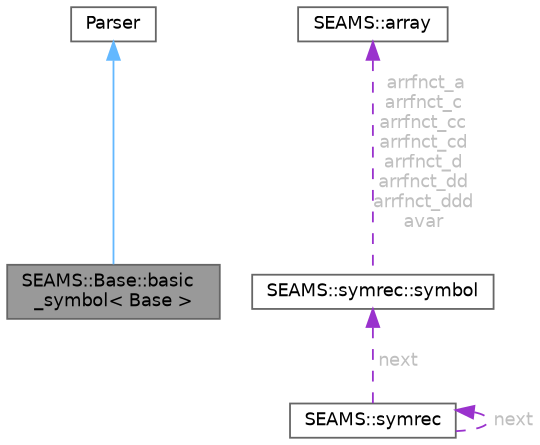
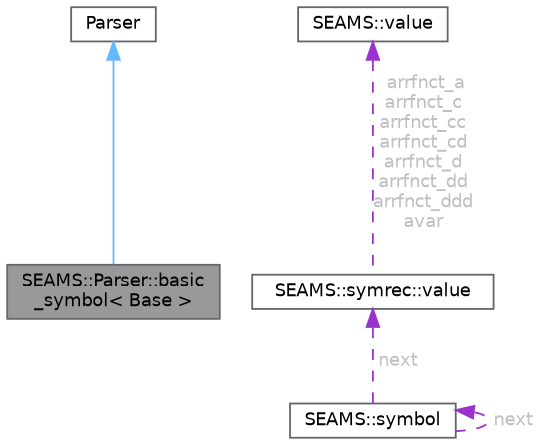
node "SEAMS::array": label "SEAMS::array" -> "SEAMS::value"
node "SEAMS::Base::basic _symbol< Base >": label "SEAMS::Base::basic _symbol< Base >" -> "SEAMS::Parser::basic _symbol< Base >"
node "SEAMS::symrec::symbol": label "SEAMS::symrec::symbol" -> "SEAMS::symrec::value"
node "SEAMS::symrec": label "SEAMS::symrec" -> "SEAMS::symbol"
